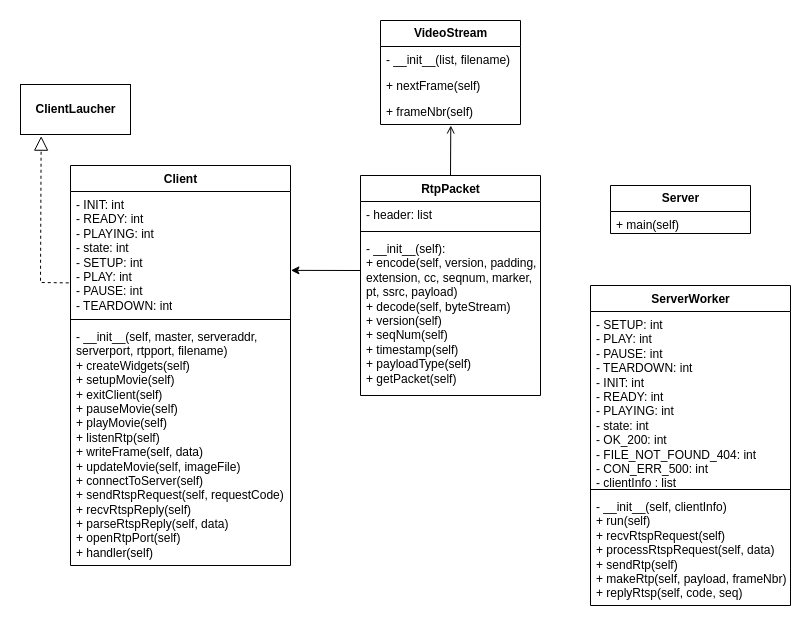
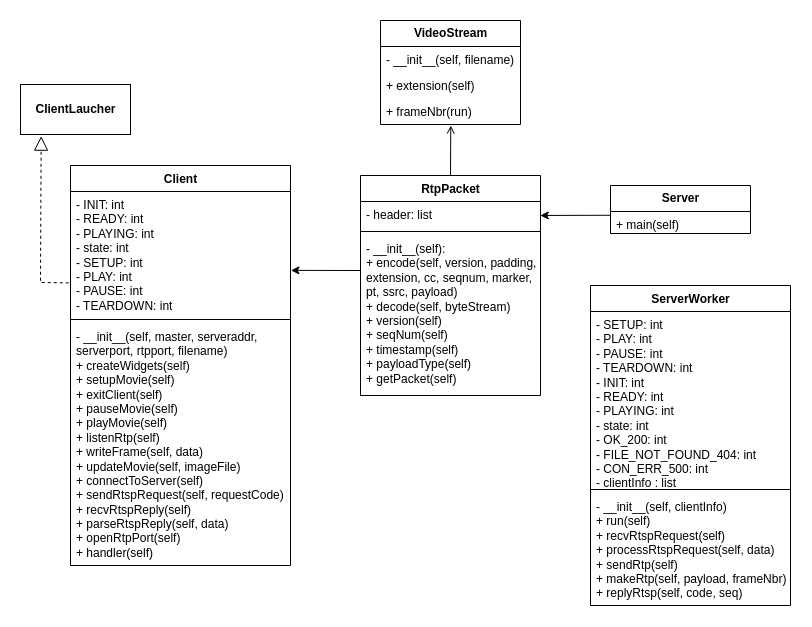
node "- __init__(list, filename)": label "- __init__(list, filename)" -> "- __init__(self, filename)"
node "+ nextFrame(self)": label "+ nextFrame(self)" -> "+ extension(self)"
node "+ frameNbr(self)": label "+ frameNbr(self)" -> "+ frameNbr(run)"
edge "+ main(self)" -> "- header: list": added
